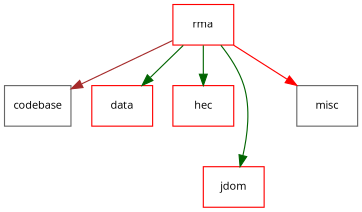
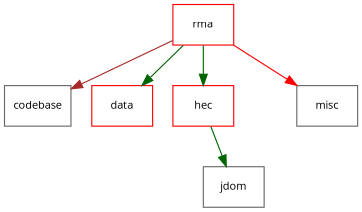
edge "rma" -> "jdom": now "hec" -> "jdom"
node "jdom": color red -> gray40
